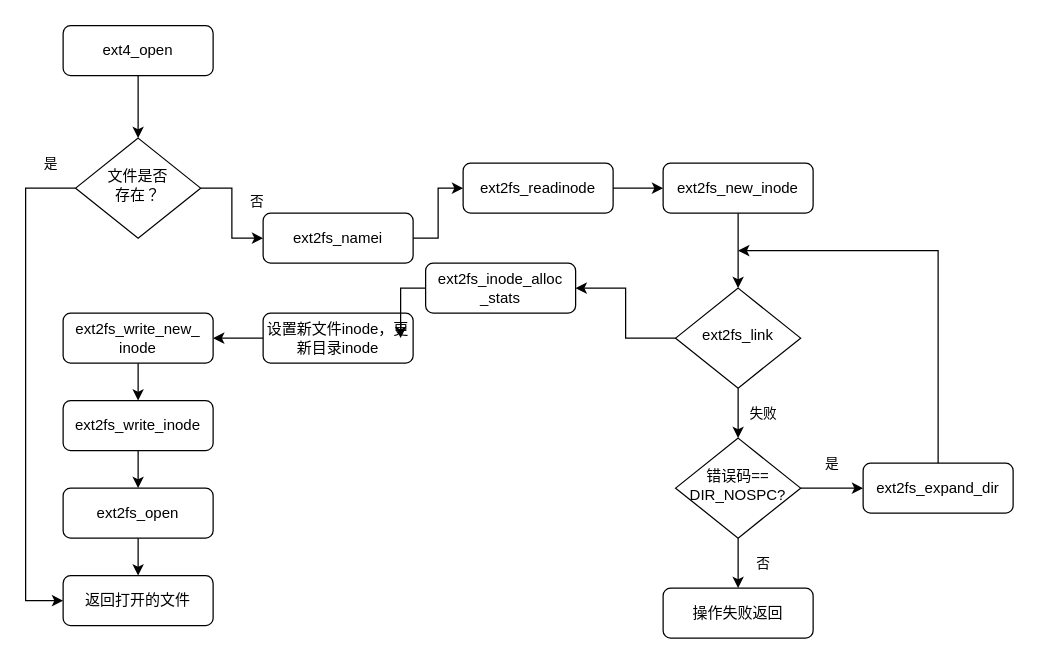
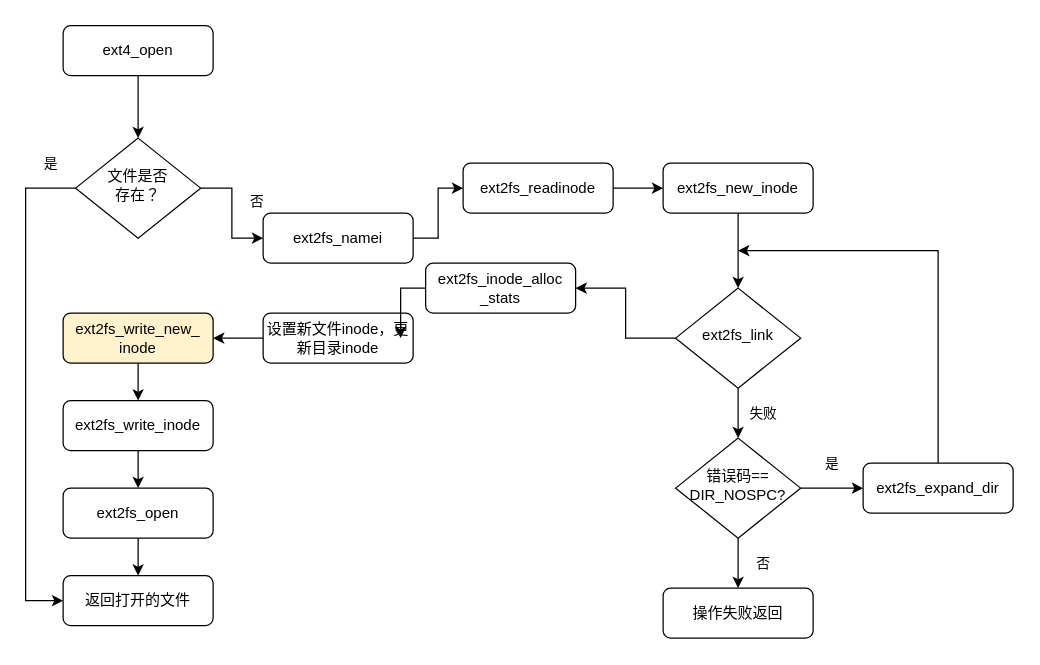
node "ext2fs_write_new_ inode": fillcolor #ffffff -> #fff2cc
